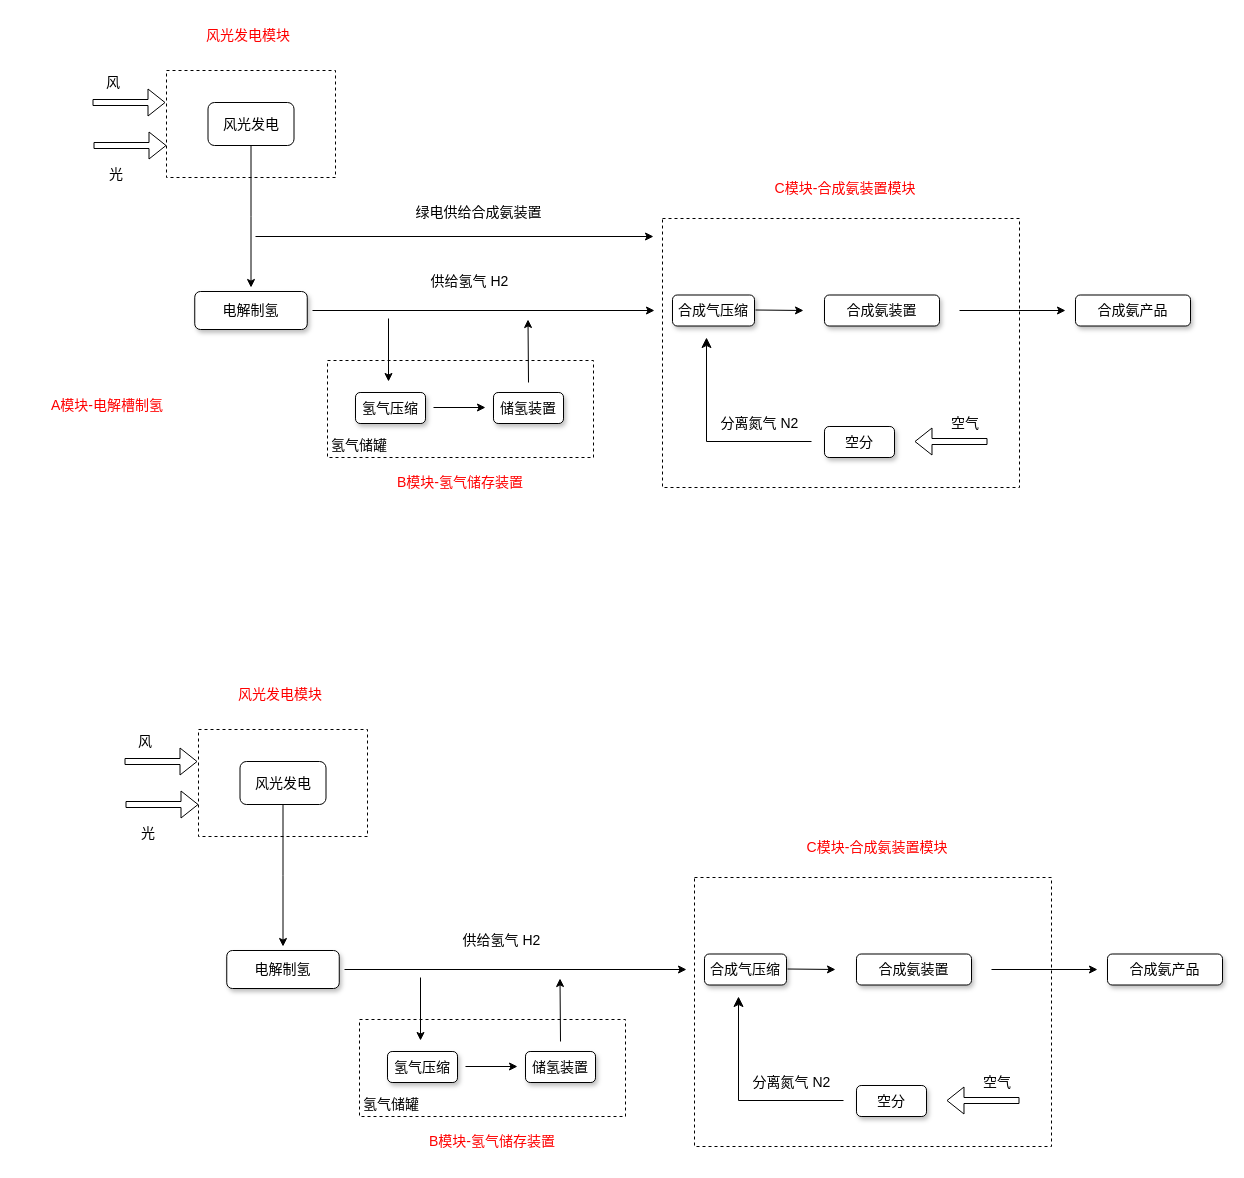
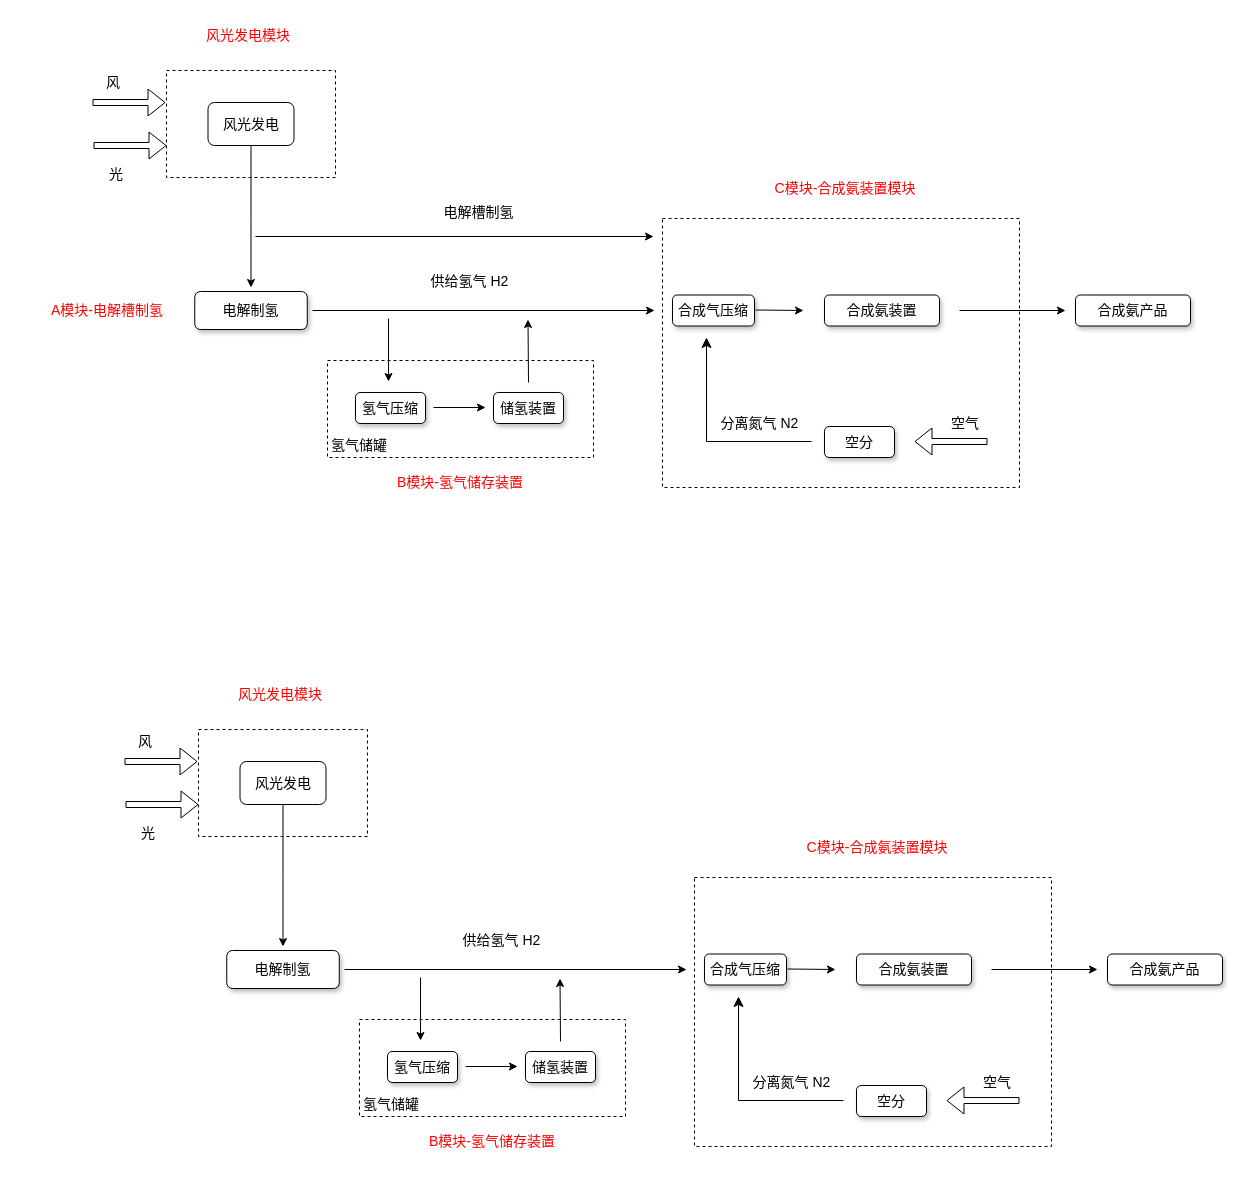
node "绿电供给合成氨装置": label "绿电供给合成氨装置" -> "电解槽制氢"
node "A模块-电解槽制氢": moved (108, 406) -> (108, 311)
